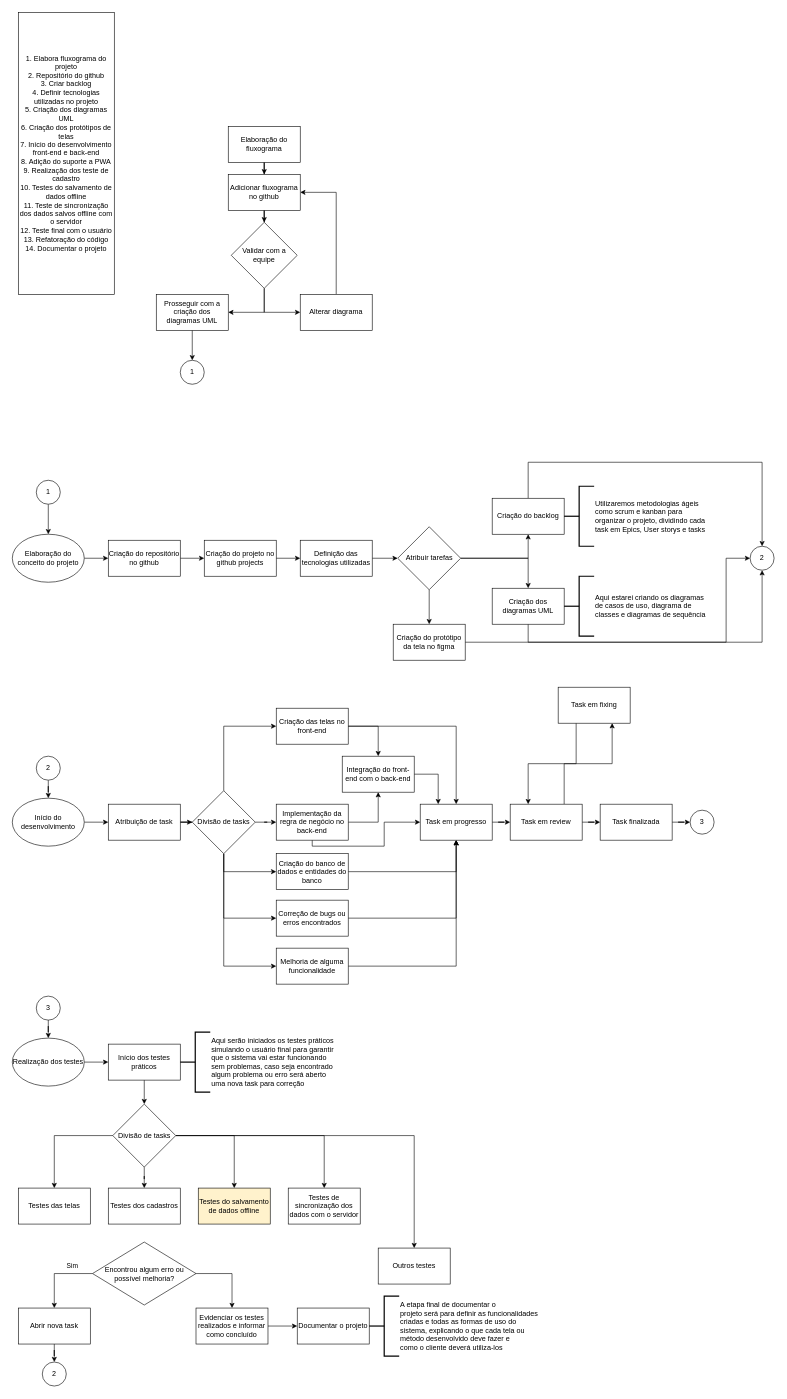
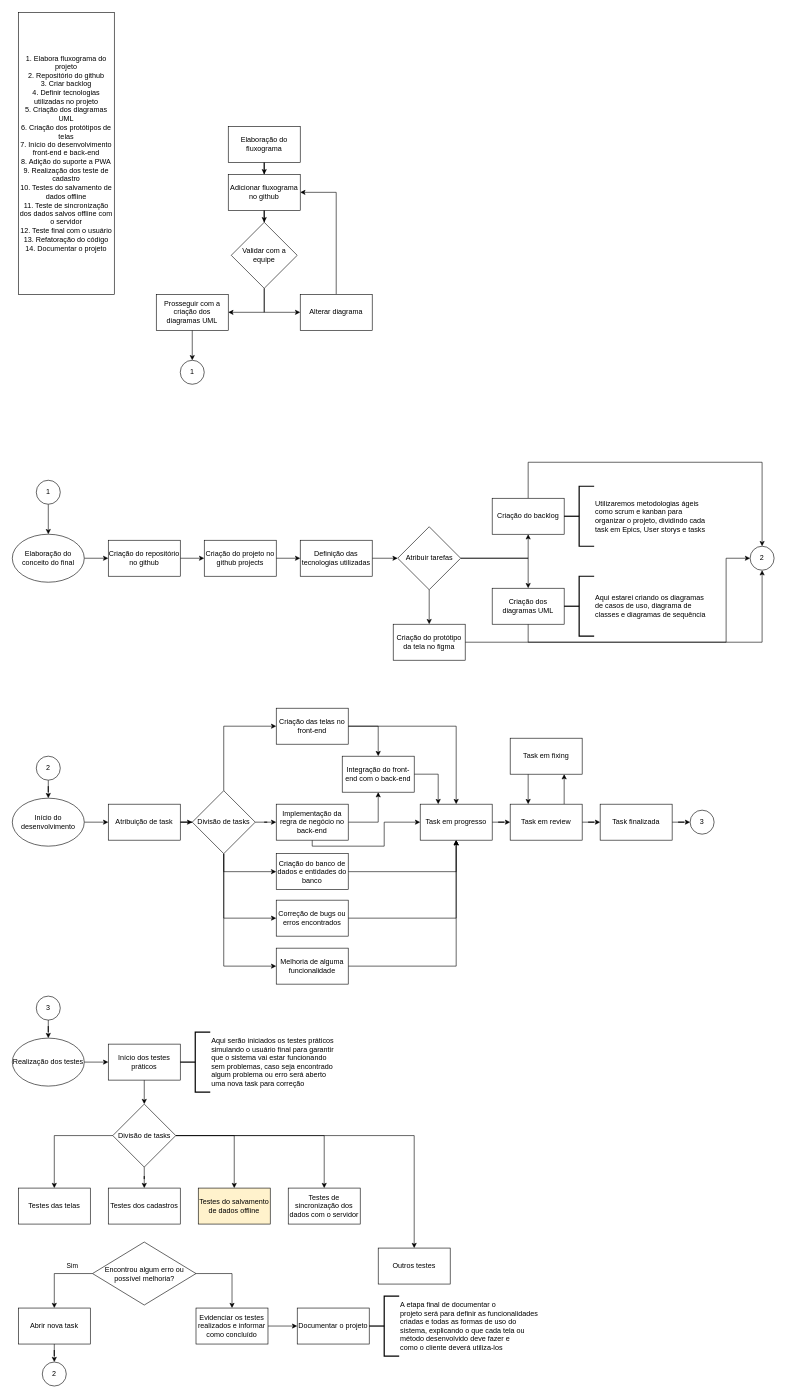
node "Elaboração do conceito do projeto": label "Elaboração do conceito do projeto" -> "Elaboração do conceito do final"
node "Task em fixing": moved (594, 705) -> (546, 756)
